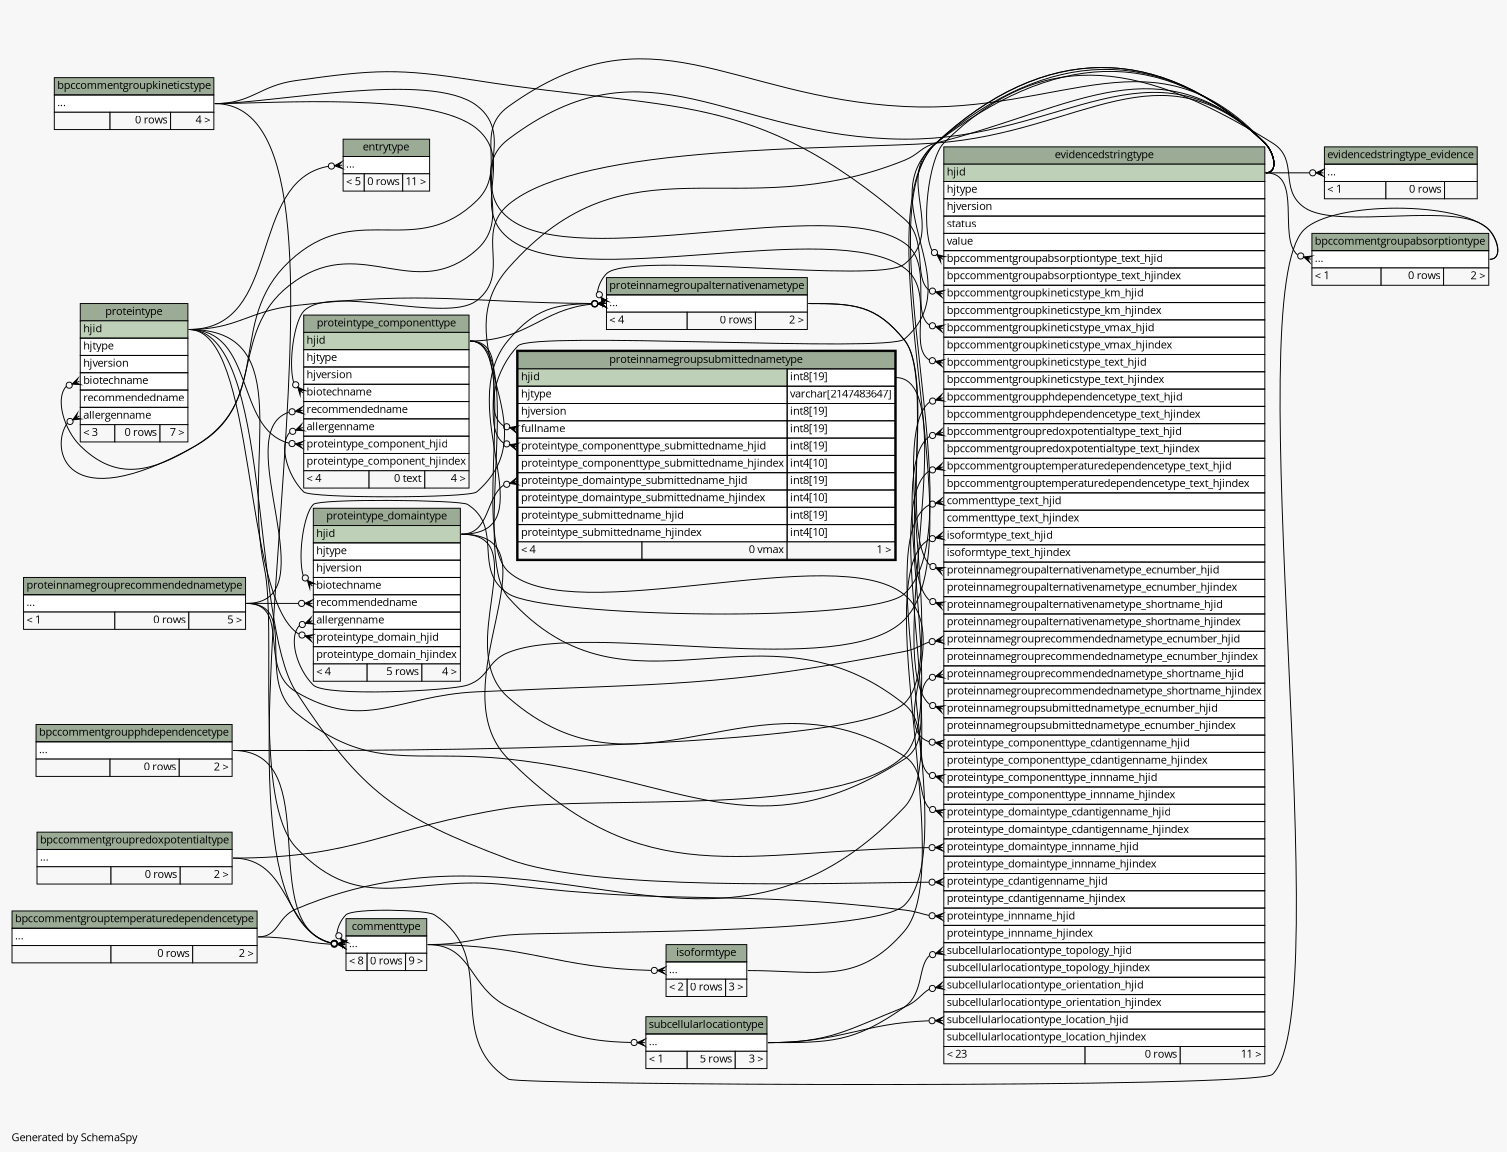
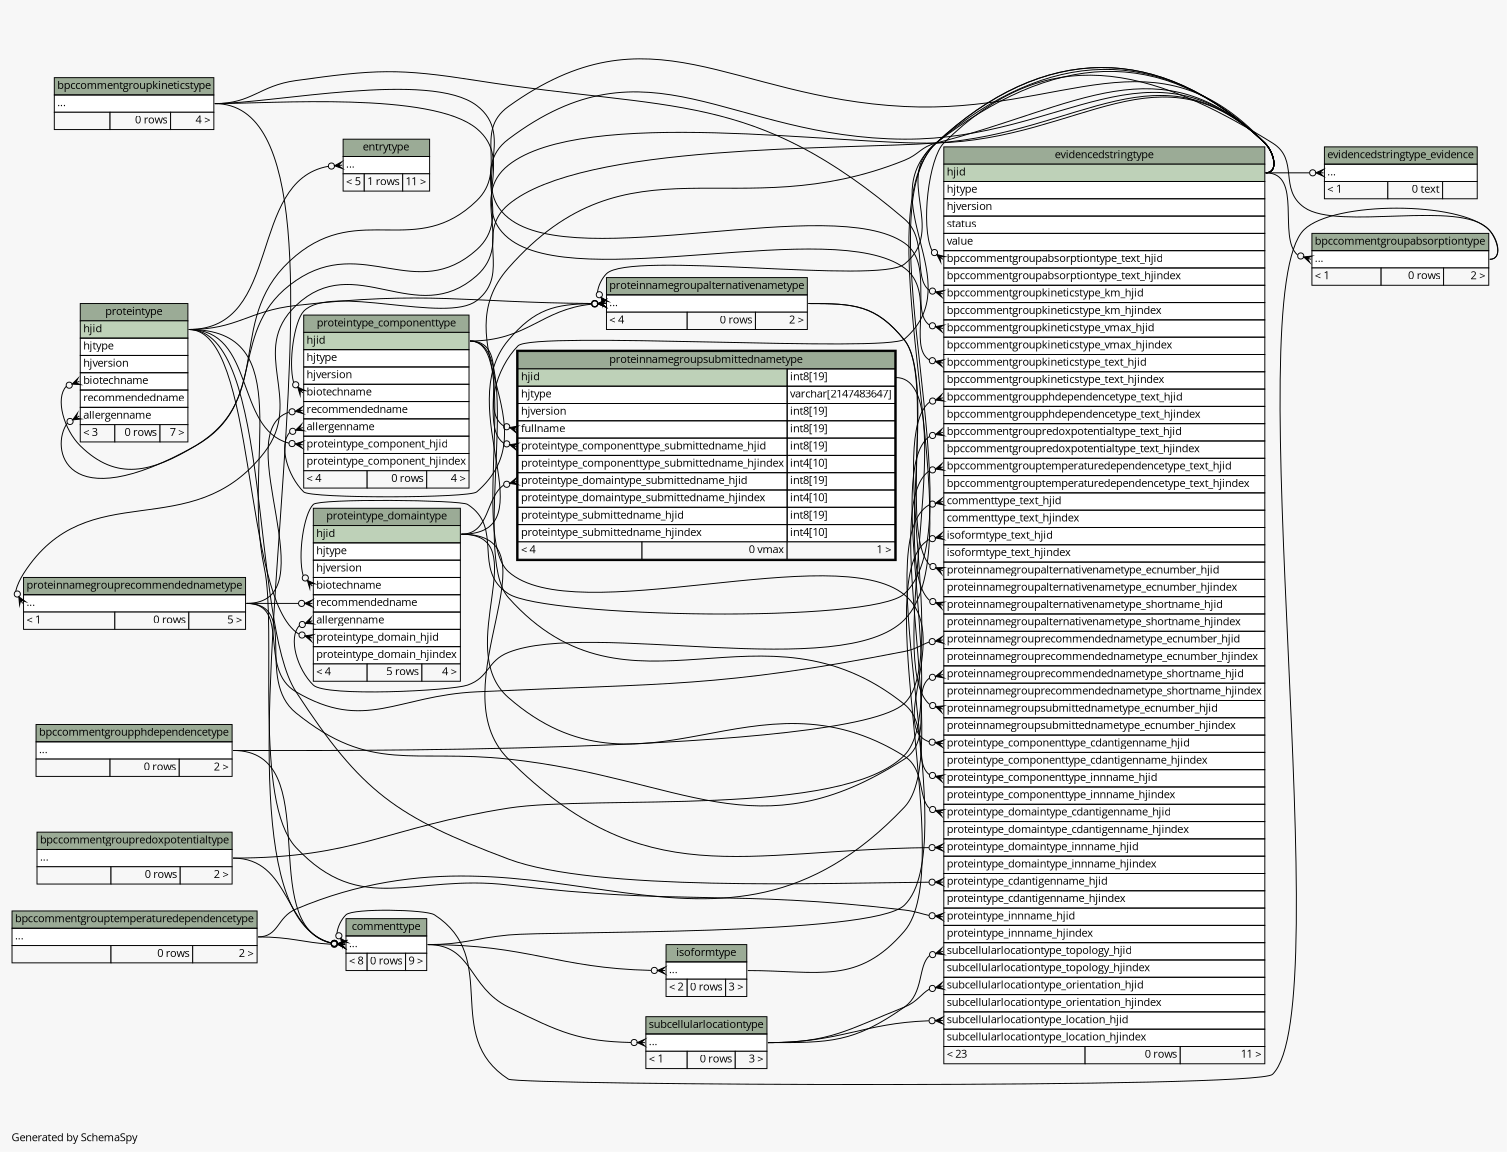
edge "evidencedstringtype" -> "proteinnamegrouprecommendednametype": added
node "entrytype": text "0 rows" -> "1 rows"
node "evidencedstringtype_evidence": text "0 rows" -> "0 text"
node "proteintype_componenttype": text "0 text" -> "0 rows"
node "subcellularlocationtype": text "5 rows" -> "0 rows"
